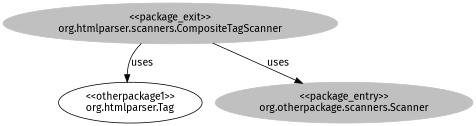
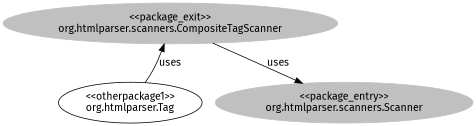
edge "<<package_exit>> org.htmlparser.scanners.CompositeTagScanner" -> "<<otherpackage1>> org.htmlparser.Tag": reversed
node "<<package_entry>> org.otherpackage.scanners.Scanner": label "<<package_entry>> org.otherpackage.scanners.Scanner" -> "<<package_entry>> org.htmlparser.scanners.Scanner"
